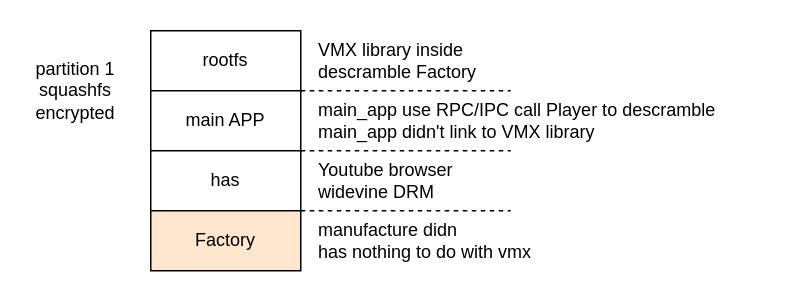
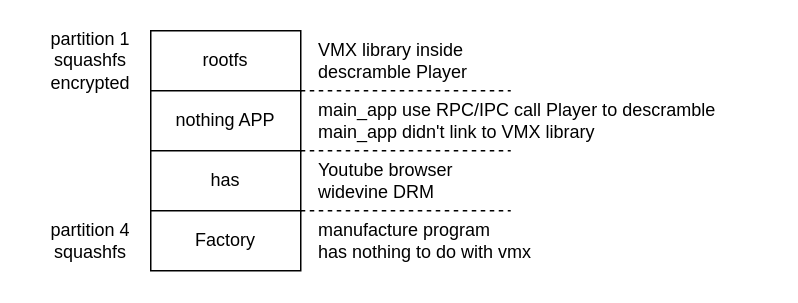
node "VMX library inside descramble Factory": label "VMX library inside descramble Factory" -> "VMX library inside descramble Player"
node "partition 1 squashfs encrypted": moved (76, 91) -> (91, 61)
node "main APP": label "main APP" -> "nothing APP"
node "partition 4 squashfs": added
node "Factory": fillcolor #ffe6cc -> #ffffff
node "manufacture didn has nothing to do with vmx": label "manufacture didn has nothing to do with vmx" -> "manufacture program has nothing to do with vmx"
